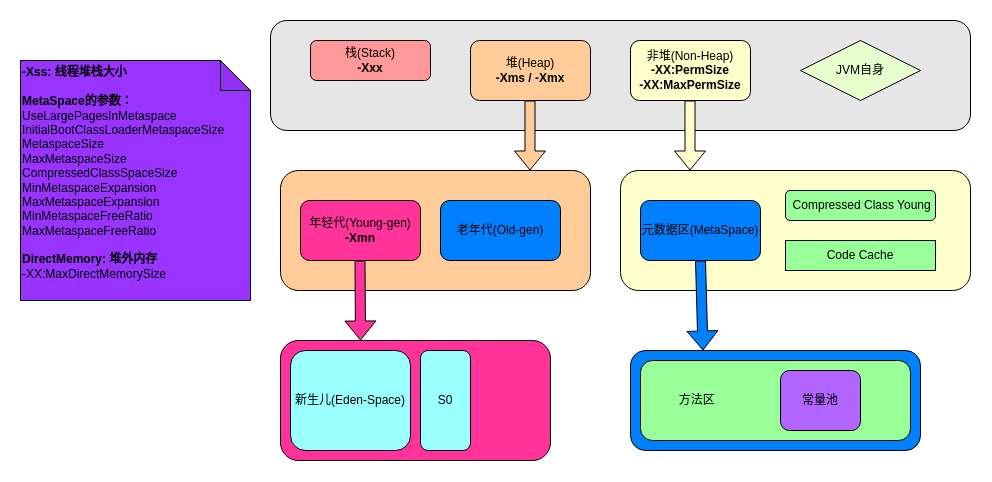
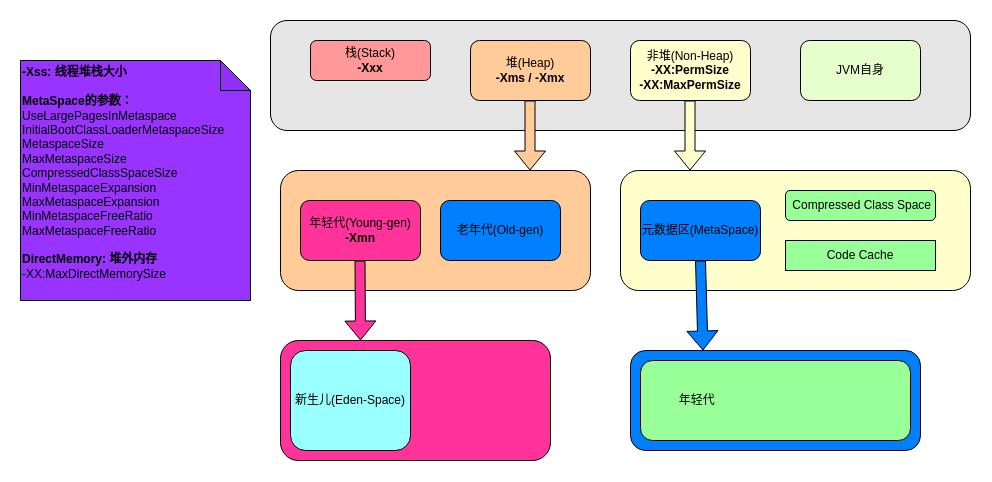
node "JVM自身": shape diamond -> rounded rectangle
node "Compressed Class Young": label "Compressed Class Young" -> "Compressed Class Space"
node "S0": removed
node "方法区": label "方法区" -> "年轻代"
node "常量池": removed
